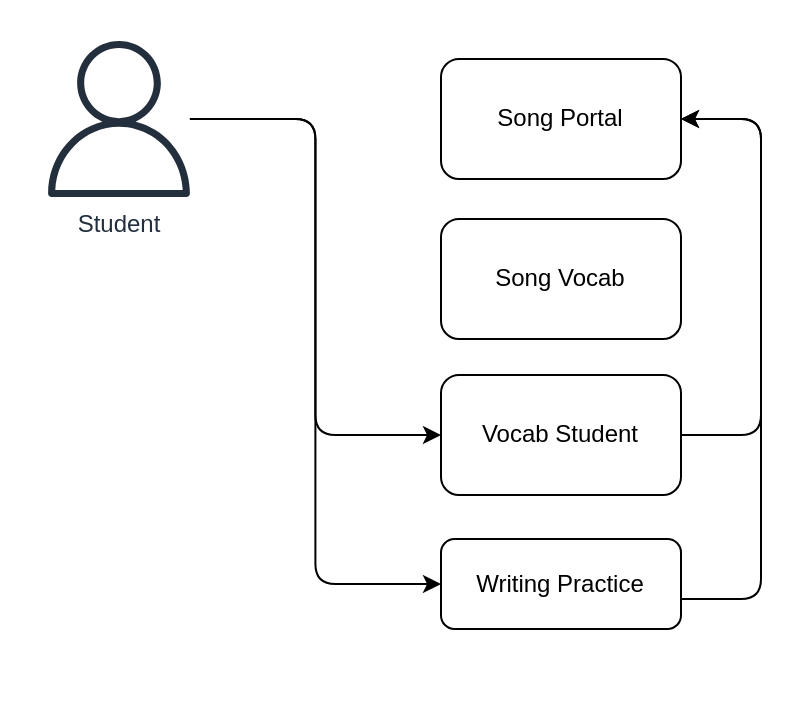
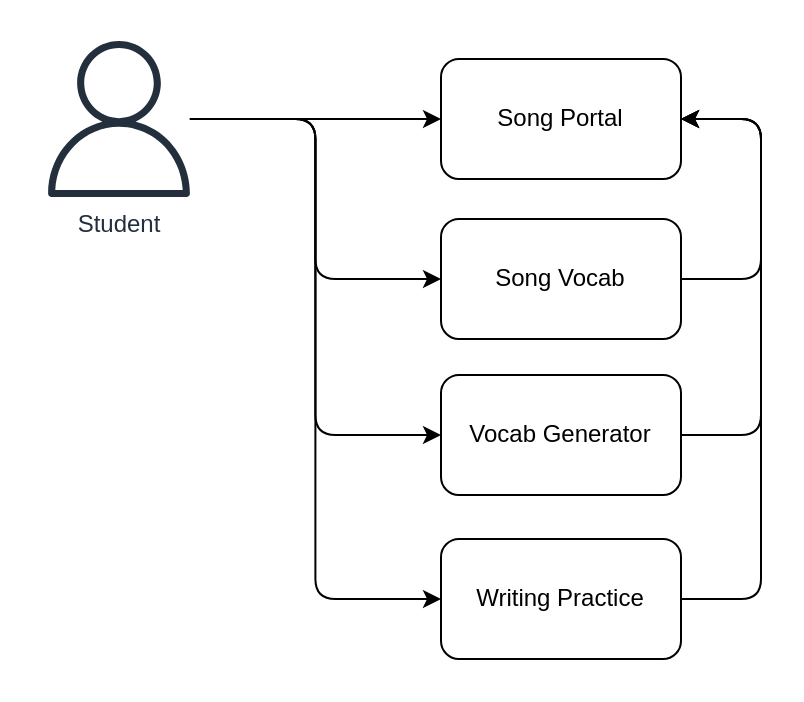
edge "Student" -> "Song Portal": added
edge "Student" -> "Song Vocab": added
edge "Song Vocab" -> "Song Portal": added
node "Vocab Student": label "Vocab Student" -> "Vocab Generator"
node "Writing Practice": size 240x90 -> 240x120
